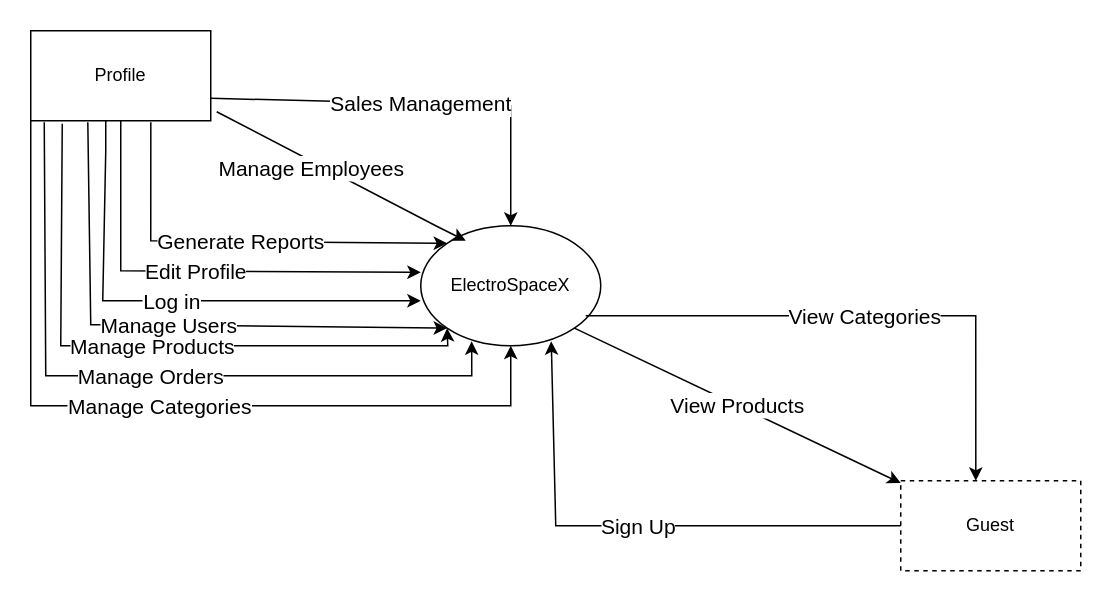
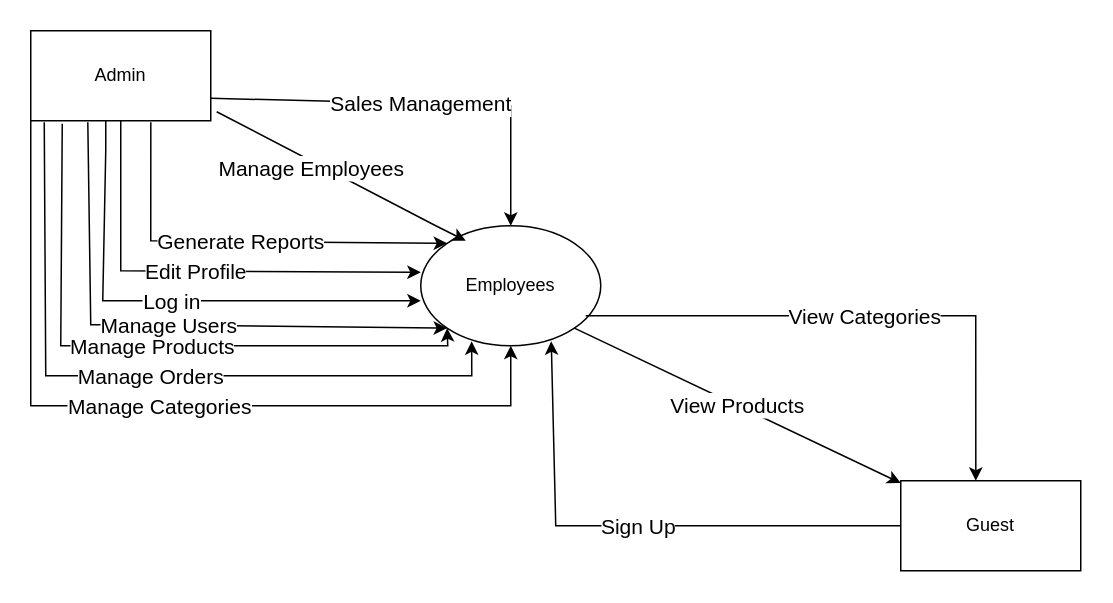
node "Profile": label "Profile" -> "Admin"
node "ElectroSpaceX": label "ElectroSpaceX" -> "Employees"
node "Guest": style dashed -> solid
